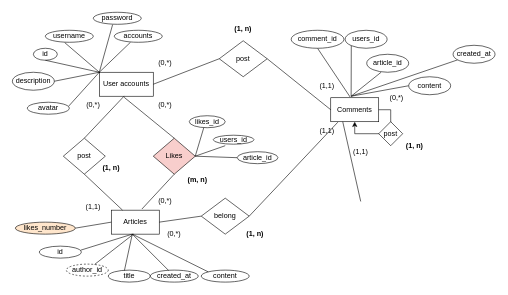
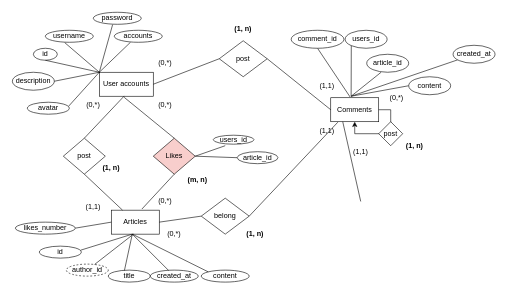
node "likes_id": removed
edge "likes_id" -- "Likes": removed
node "likes_number": fillcolor #ffe6cc -> #ffffff
